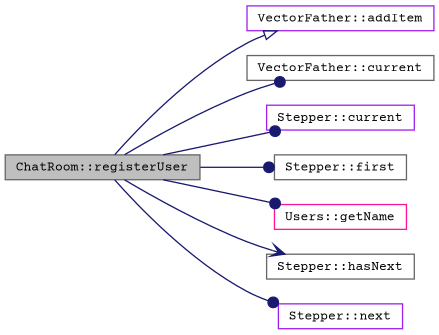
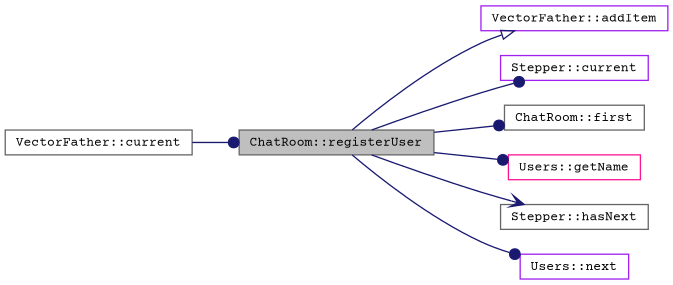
edge "ChatRoom::registerUser" -> "VectorFather::current": reversed
node "Stepper::first": label "Stepper::first" -> "ChatRoom::first"
node "Stepper::next": label "Stepper::next" -> "Users::next"
